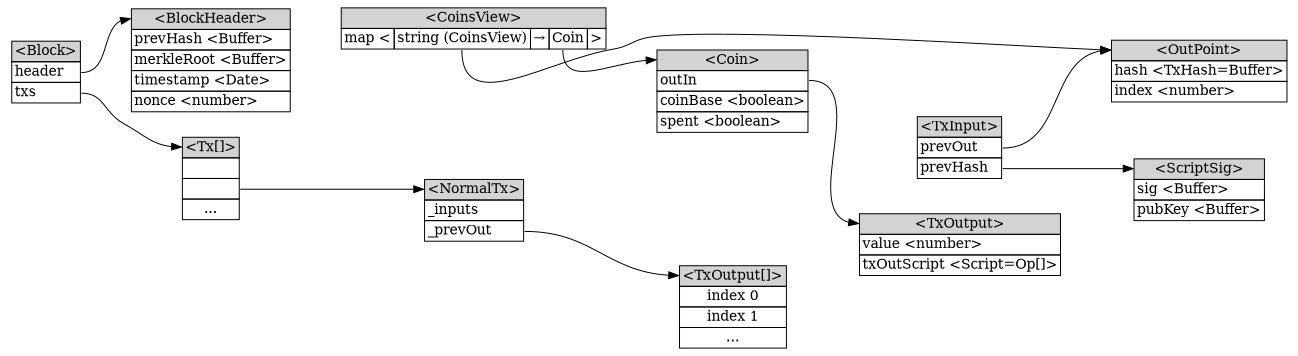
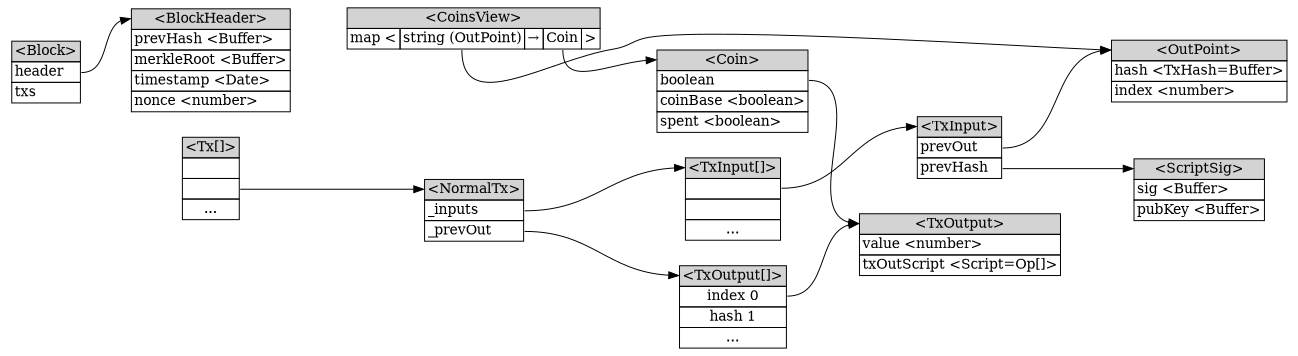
node "<CoinsView>": text "string (CoinsView)" -> "string (OutPoint)"
node "<Coin>": text "outIn" -> "boolean"
edge "<Block>" -> "<Tx[]>": removed
node "<TxInput[]>": added
edge "<TxOutput[]>" -> "<TxOutput>": added
node "<TxOutput[]>": text "index 1" -> "hash 1"
